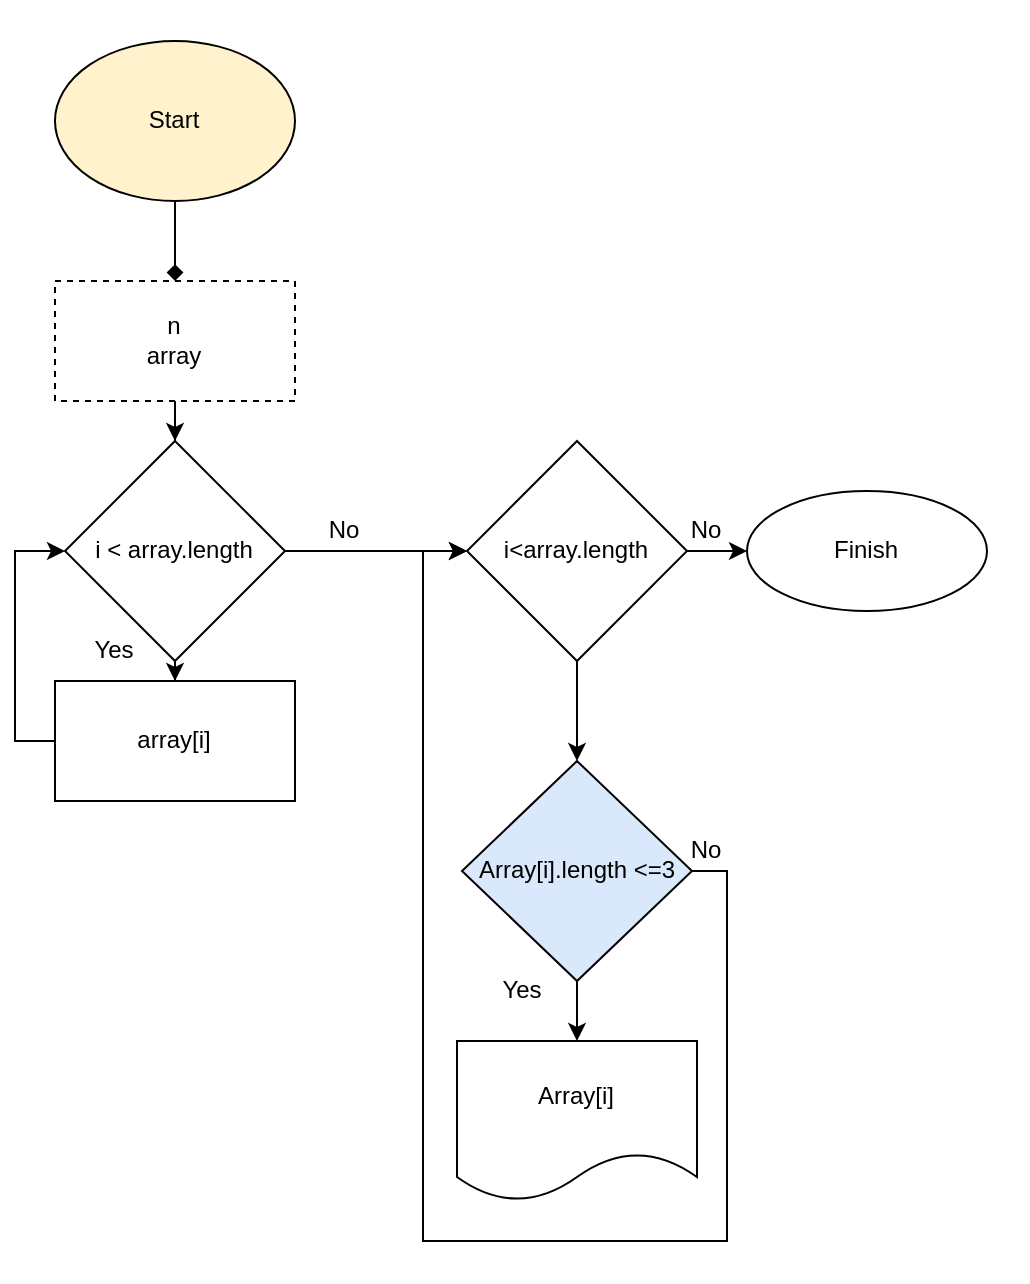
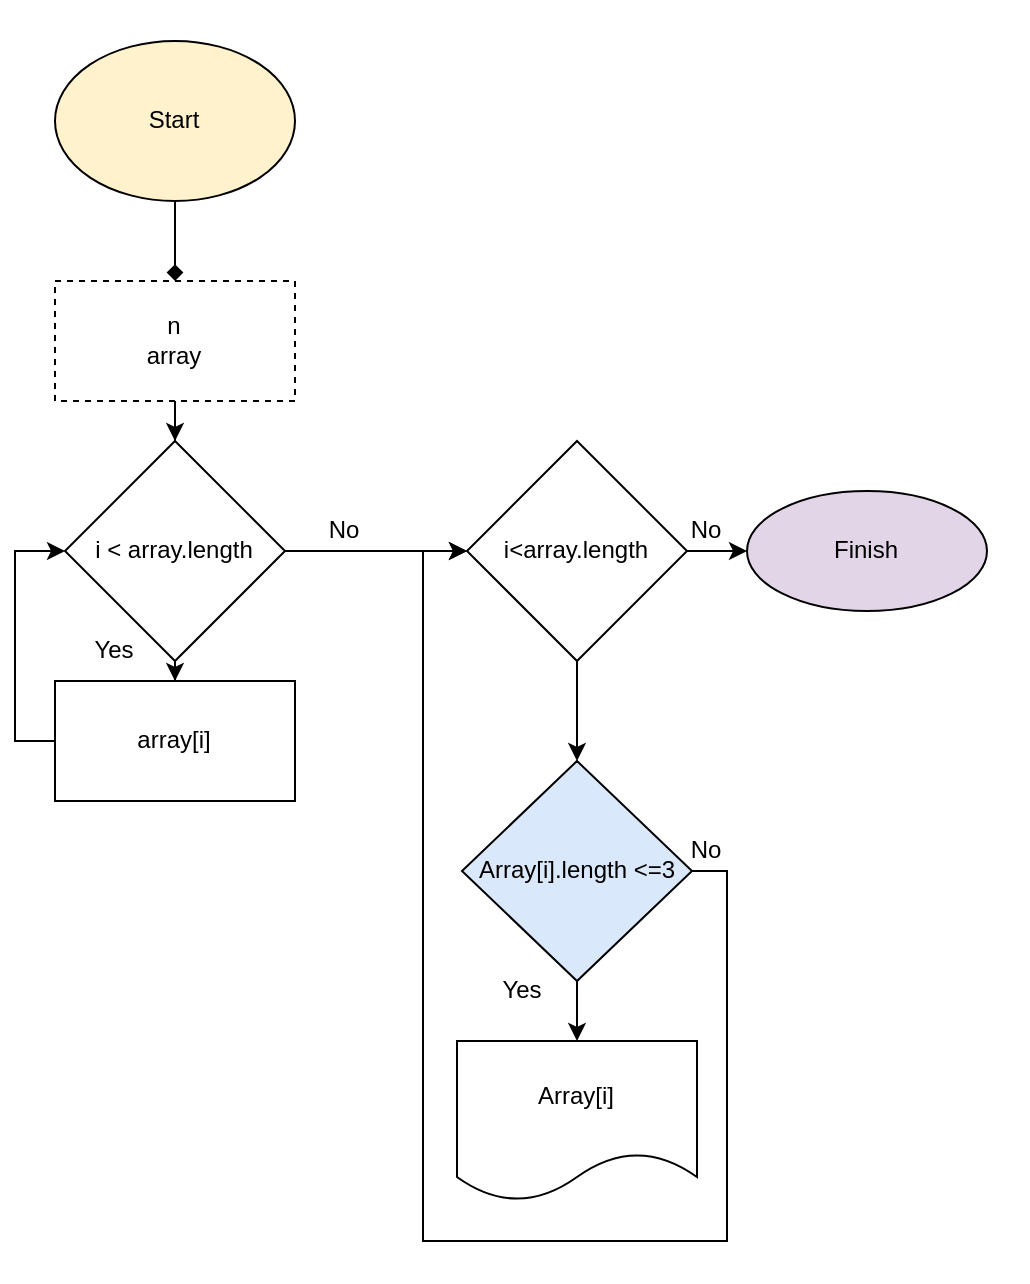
node "Finish": fillcolor #ffffff -> #e1d5e7
